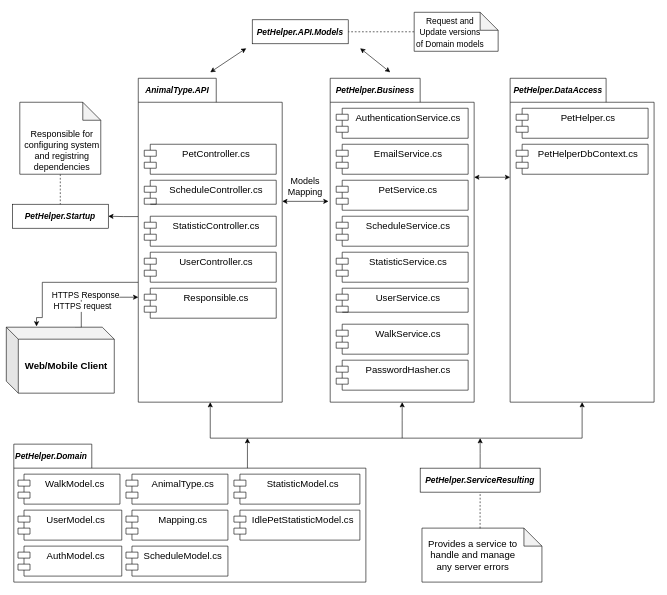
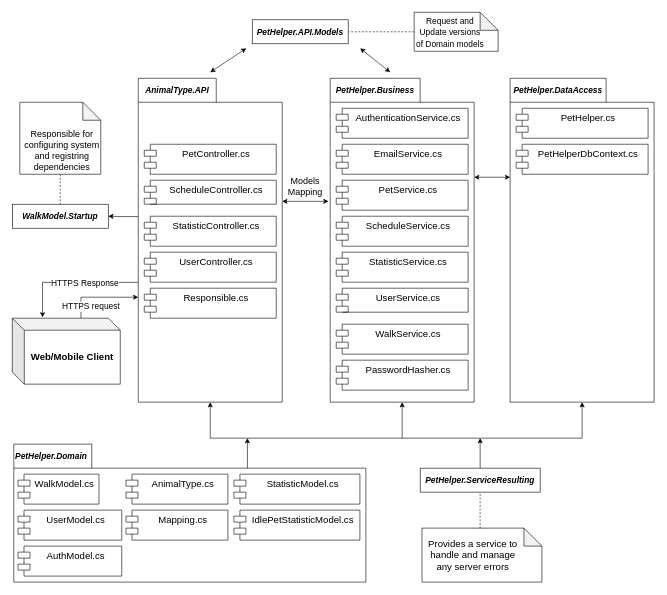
node "PetHelper.Startup": label "PetHelper.Startup" -> "WalkModel.Startup"
node "Web/Mobile Client": moved (60, 360) -> (66, 351)
node "WalkModel.cs": size 102x30 -> 81x30
node "ScheduleModel.cs": removed
